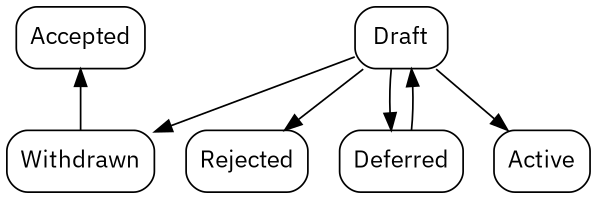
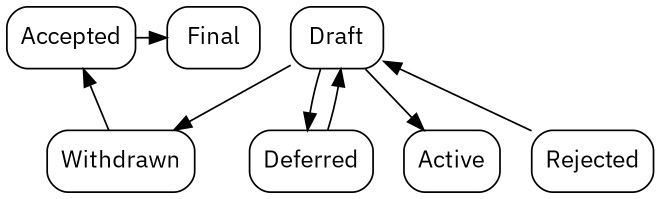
node "Final": added
edge "Draft" -> "Rejected": reversed
